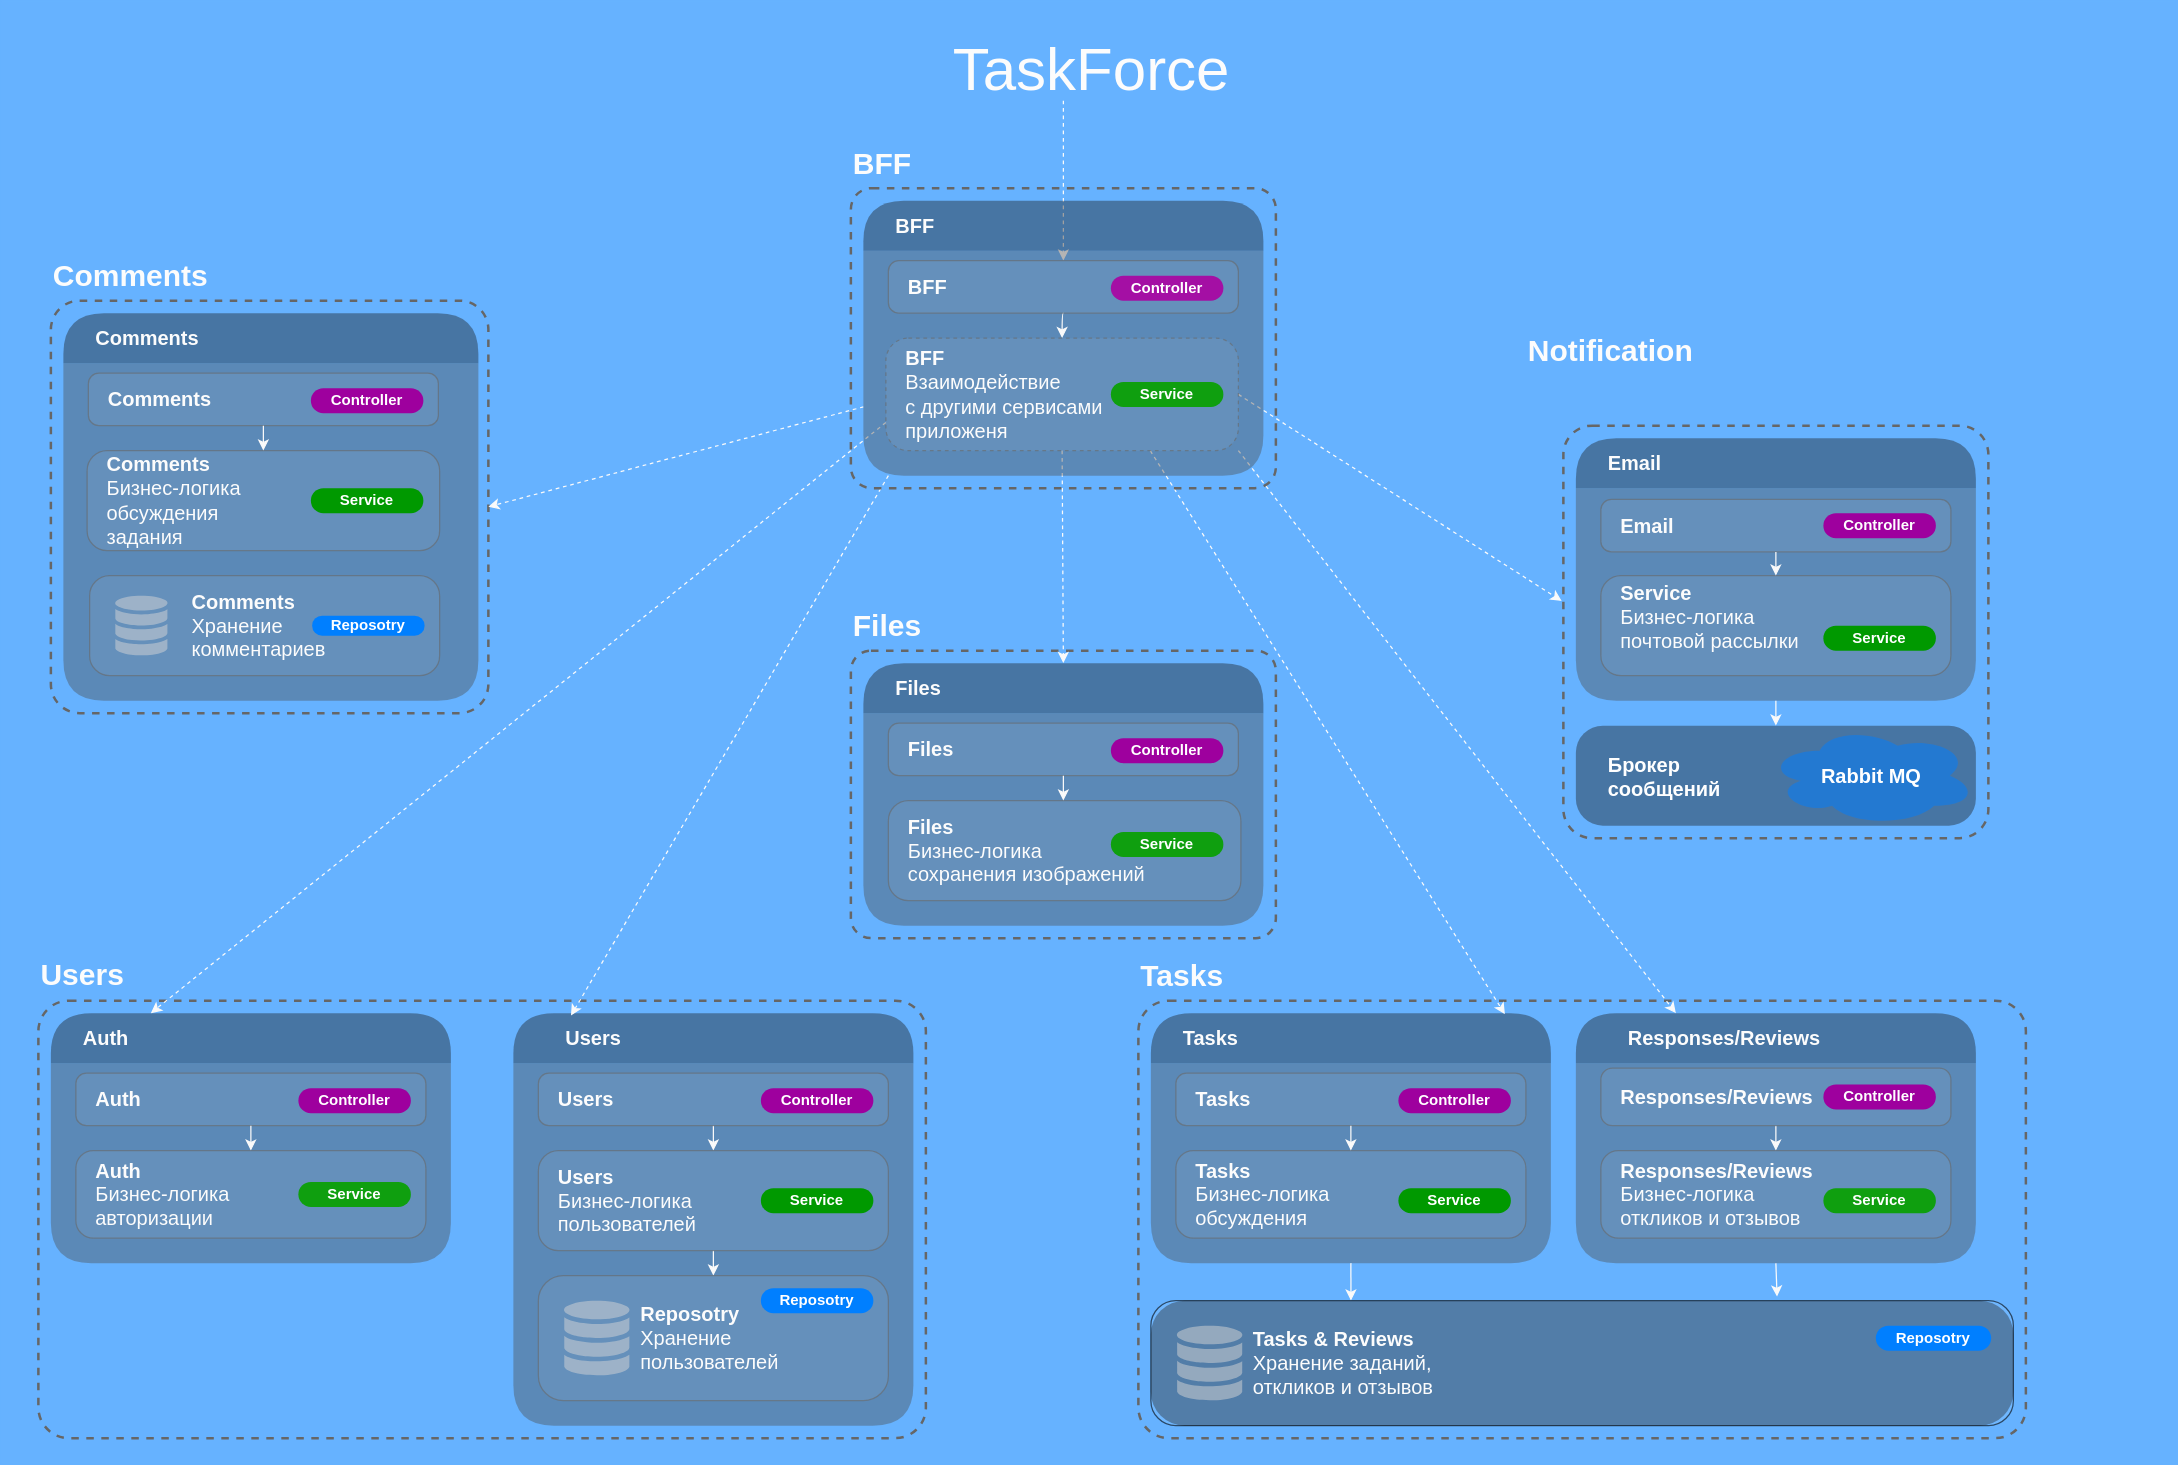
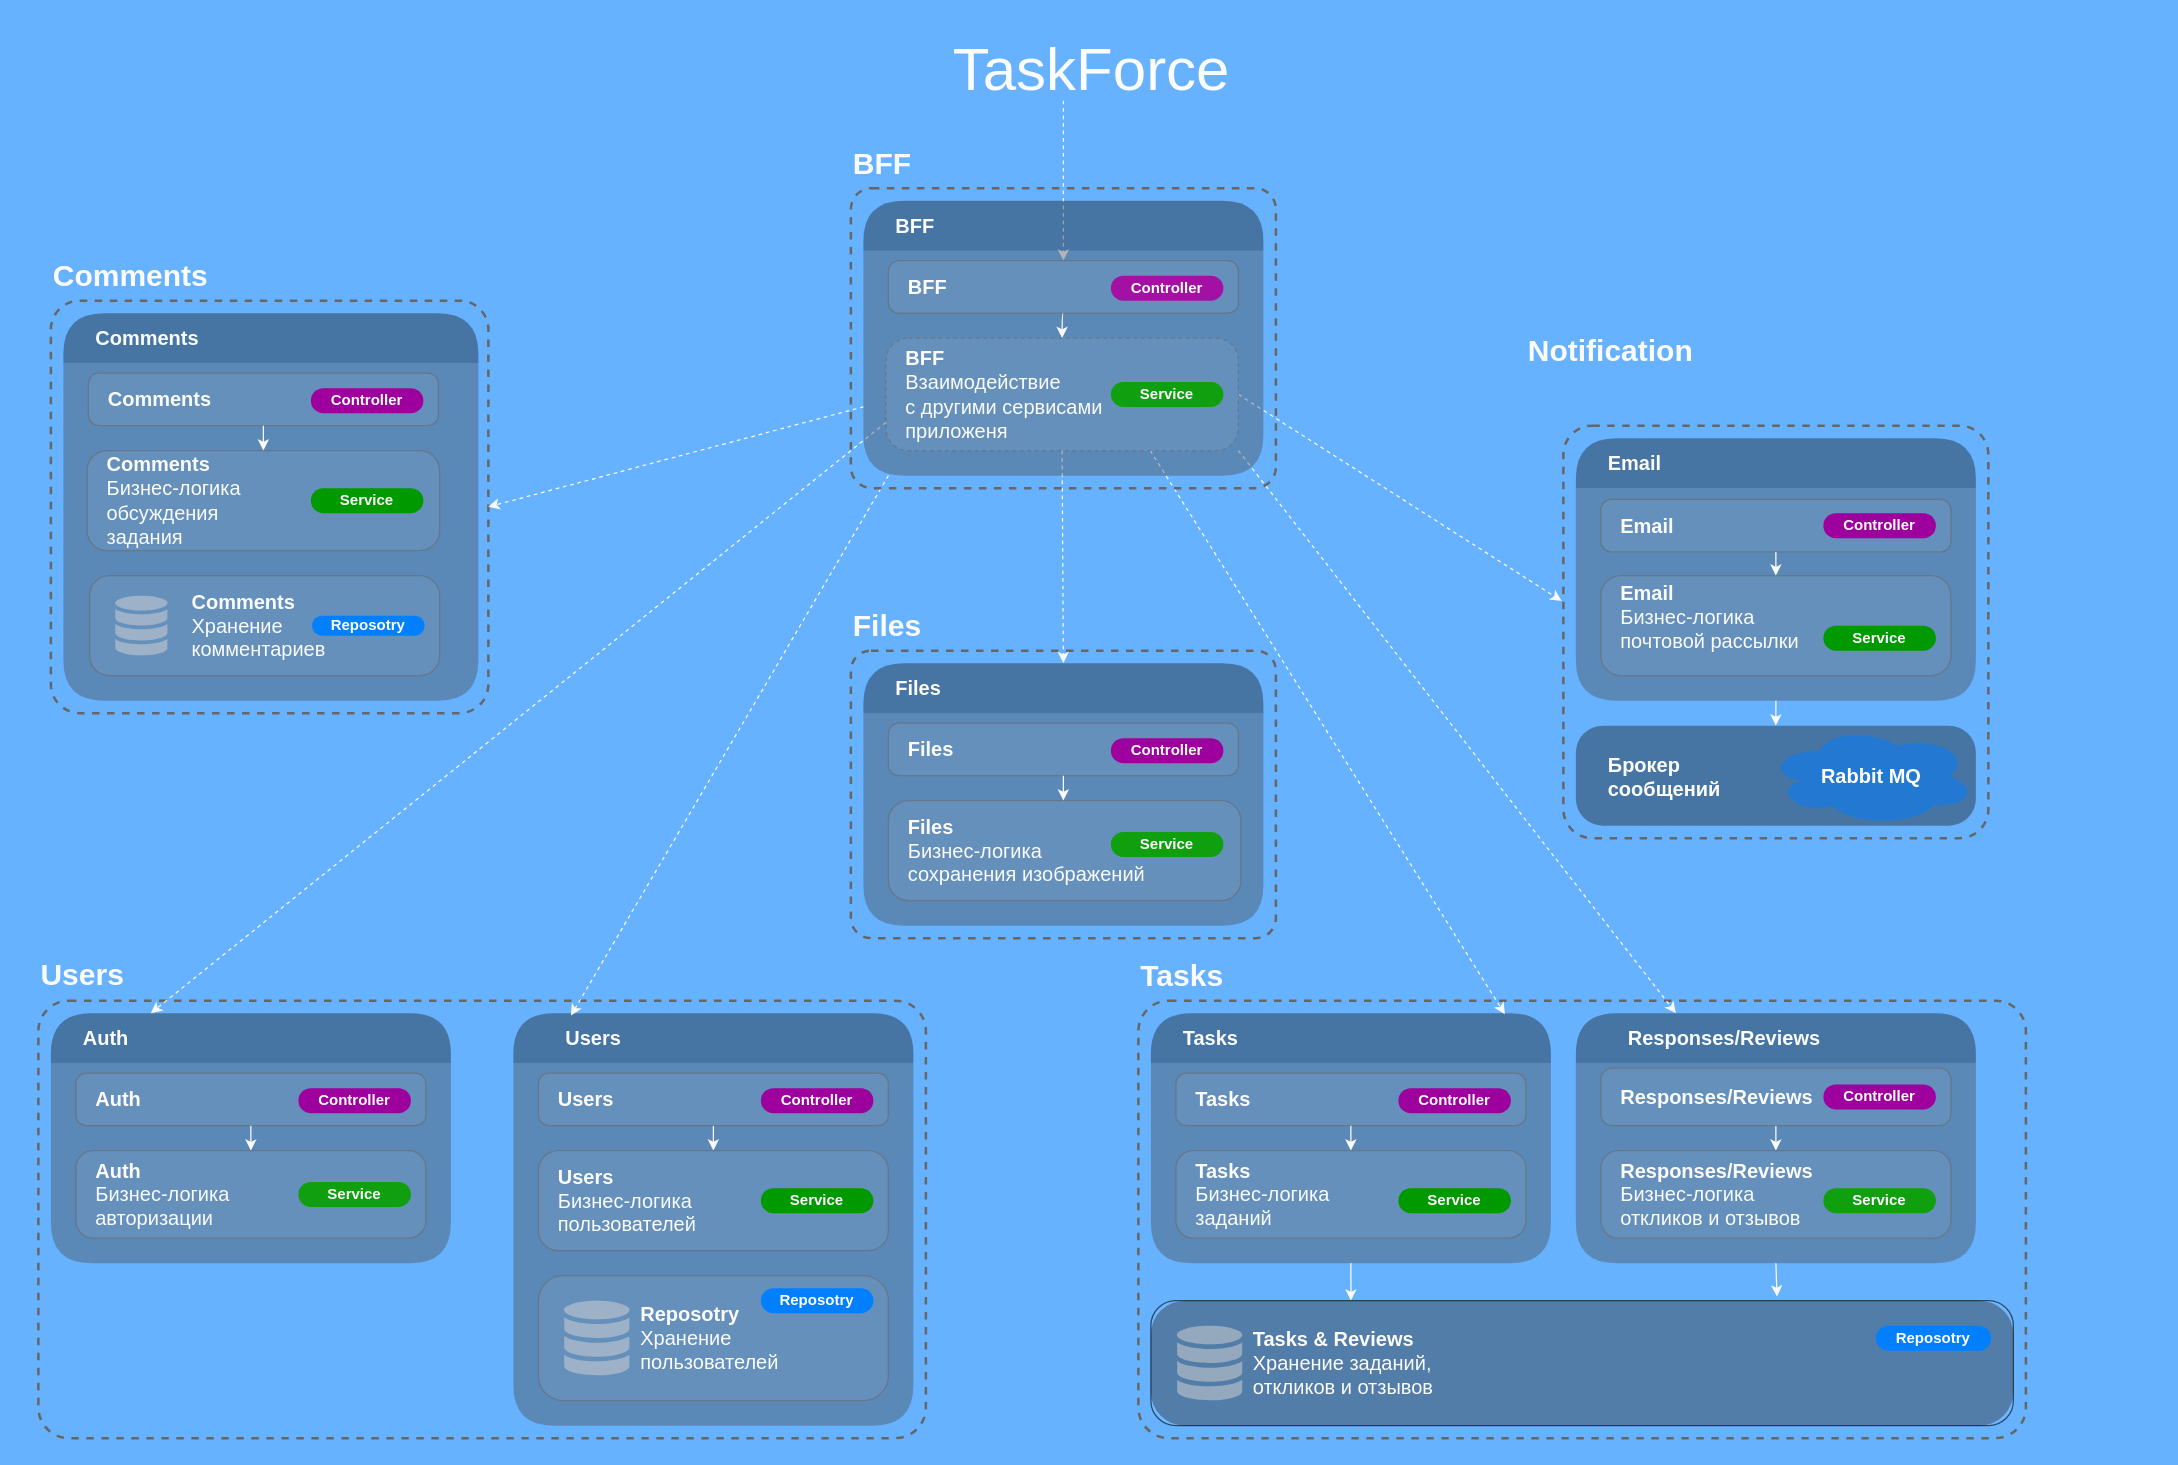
node "Service Бизнес-логика почтовой рассылки": label "Service Бизнес-логика почтовой рассылки" -> "Email Бизнес-логика почтовой рассылки"
node "Tasks Бизнес-логика обсуждения": label "Tasks Бизнес-логика обсуждения" -> "Tasks Бизнес-логика заданий"
edge "Users Бизнес-логика пользователей" -> "ReposotryХранение пользователей": removed
